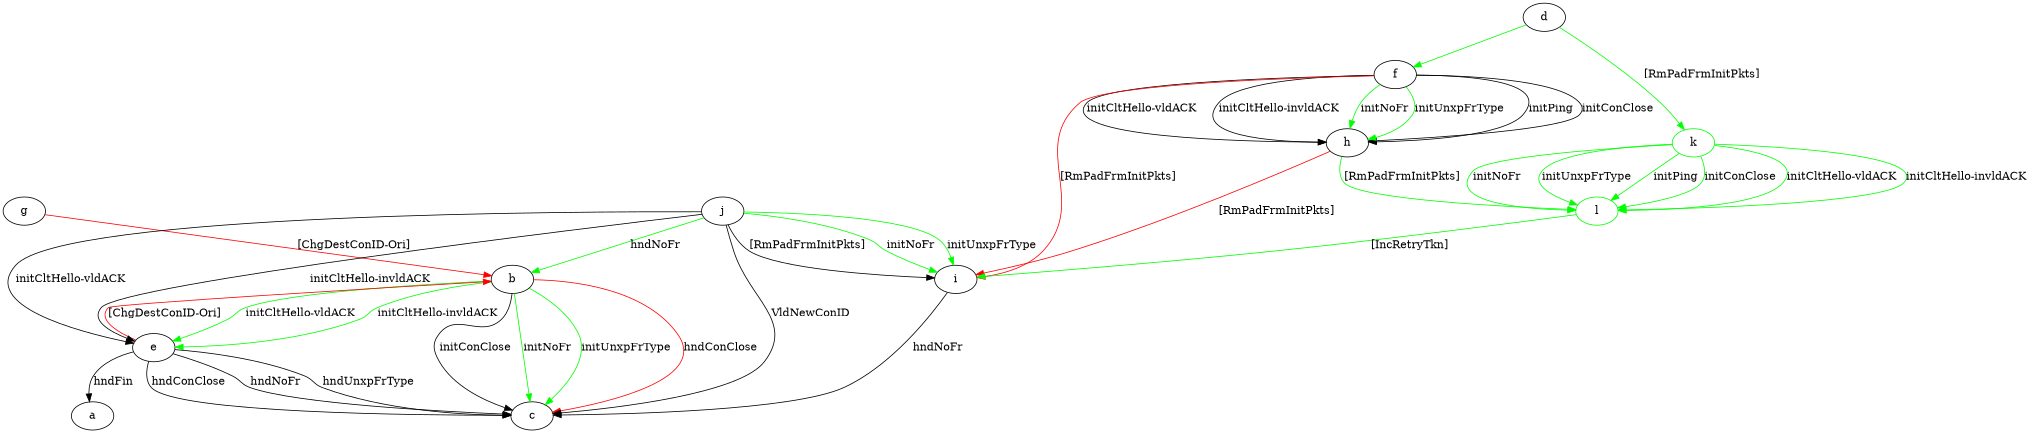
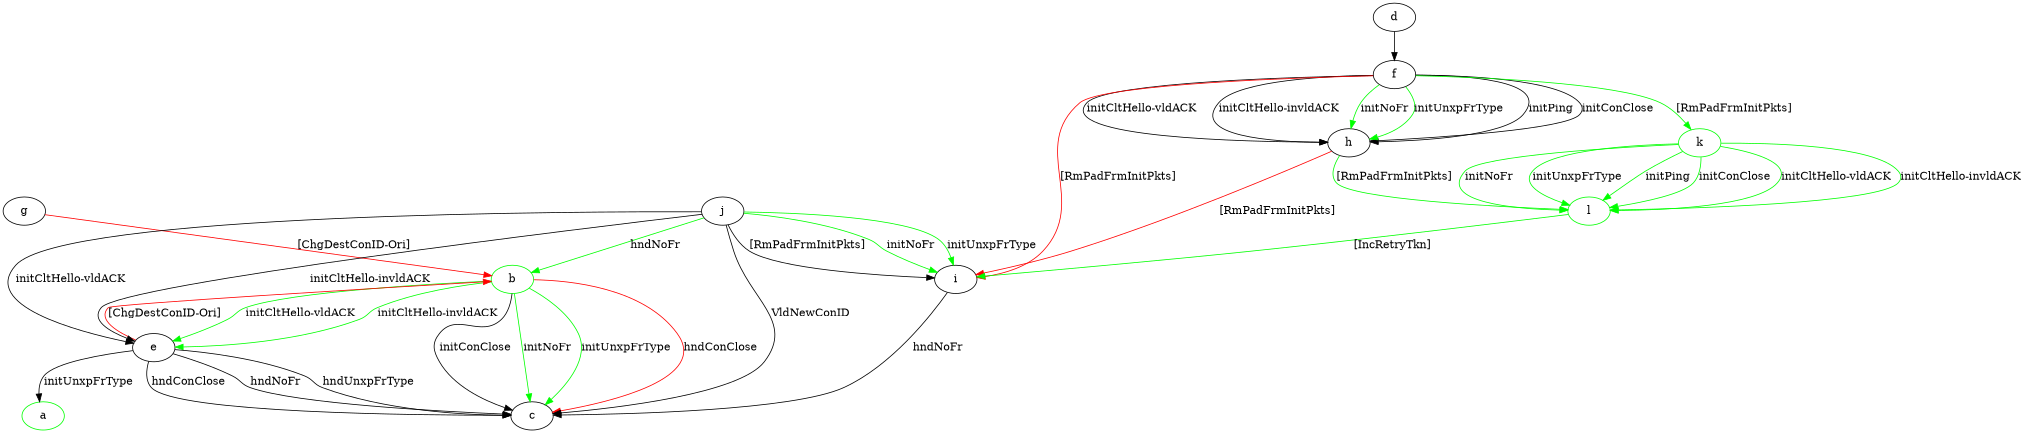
edge "d" -> "f": color green -> black
edge "d" -> "k": now "f" -> "k"
node "b": color black -> green
edge "e" -> "a": label "hndFin " -> "initUnxpFrType "
node "a": color black -> green
